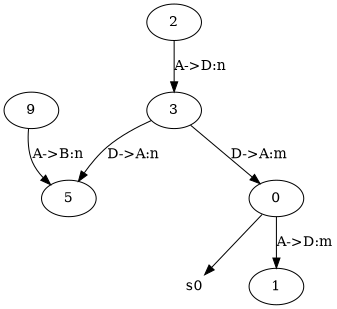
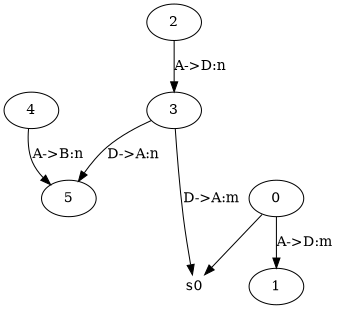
node "9": label "9" -> "4"
edge "3" -> "0": now "3" -> "s0"
